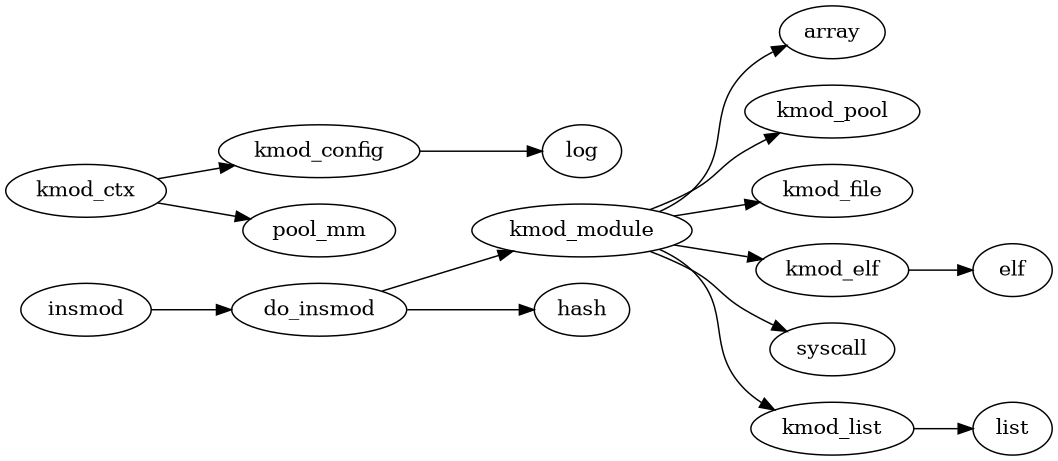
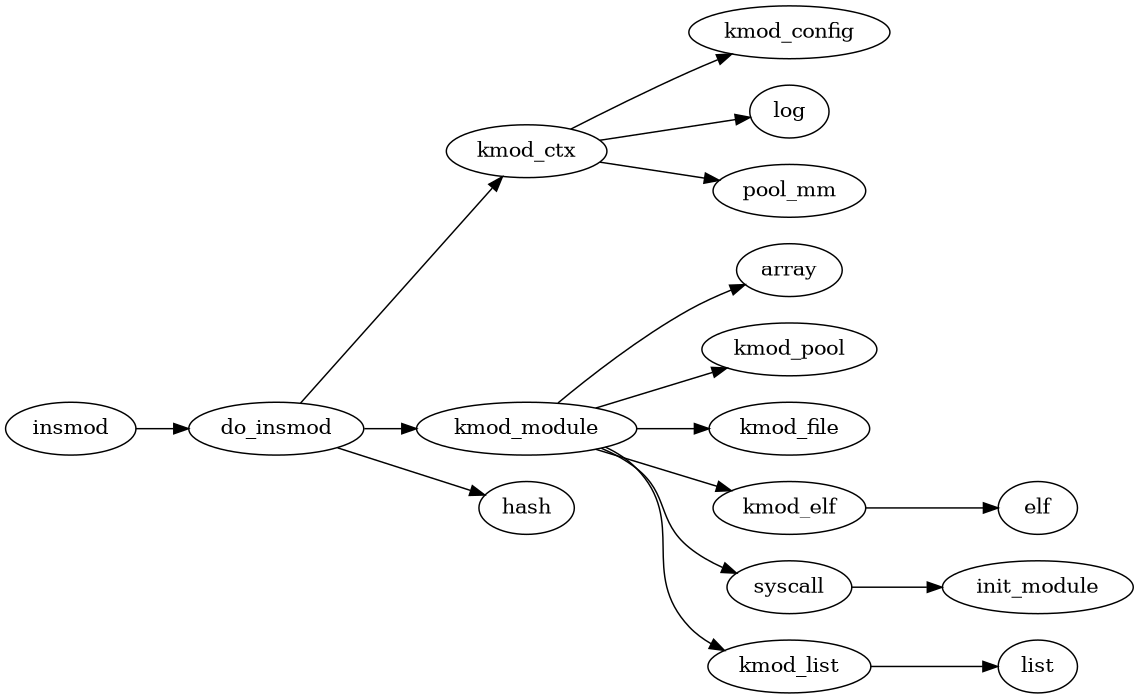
edge "kmod_config" -> "log": now "kmod_ctx" -> "log"
edge "do_insmod" -> "kmod_ctx": added
node "init_module": added
